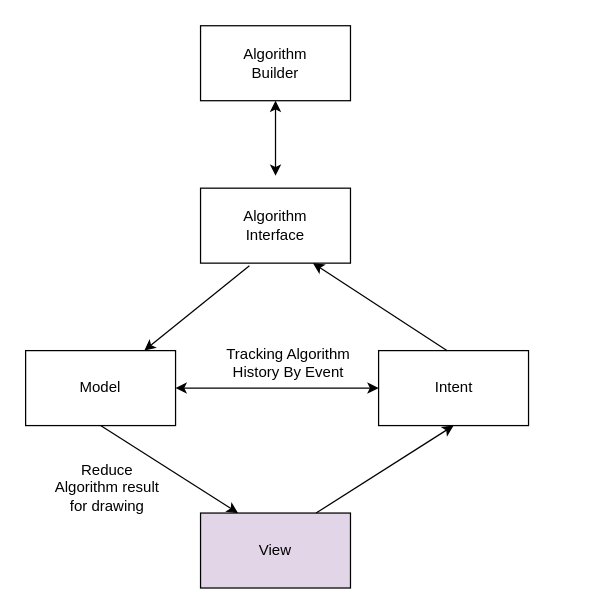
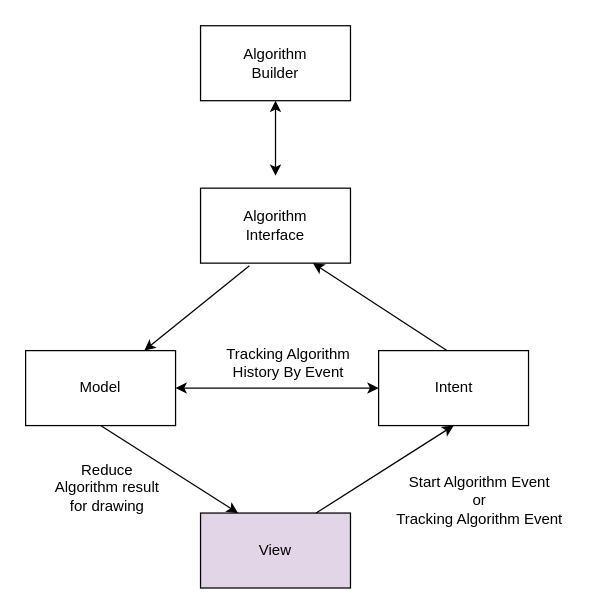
node "Start Algorithm Event or Tracking Algorithm Event": added
